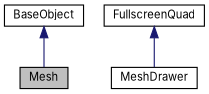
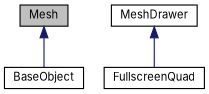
edge "Mesh" -> "BaseObject": reversed
edge "MeshDrawer" -> "FullscreenQuad": reversed
